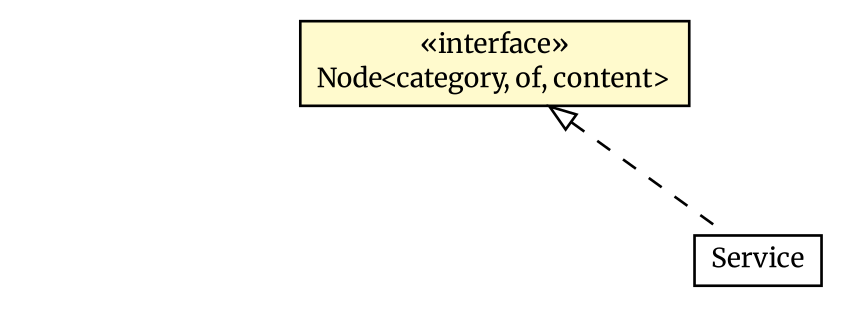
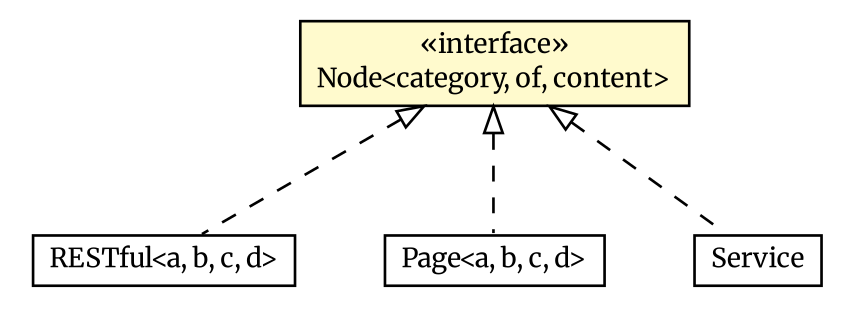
node "RESTful<a, b, c, d>": added
node "Page<a, b, c, d>": added
